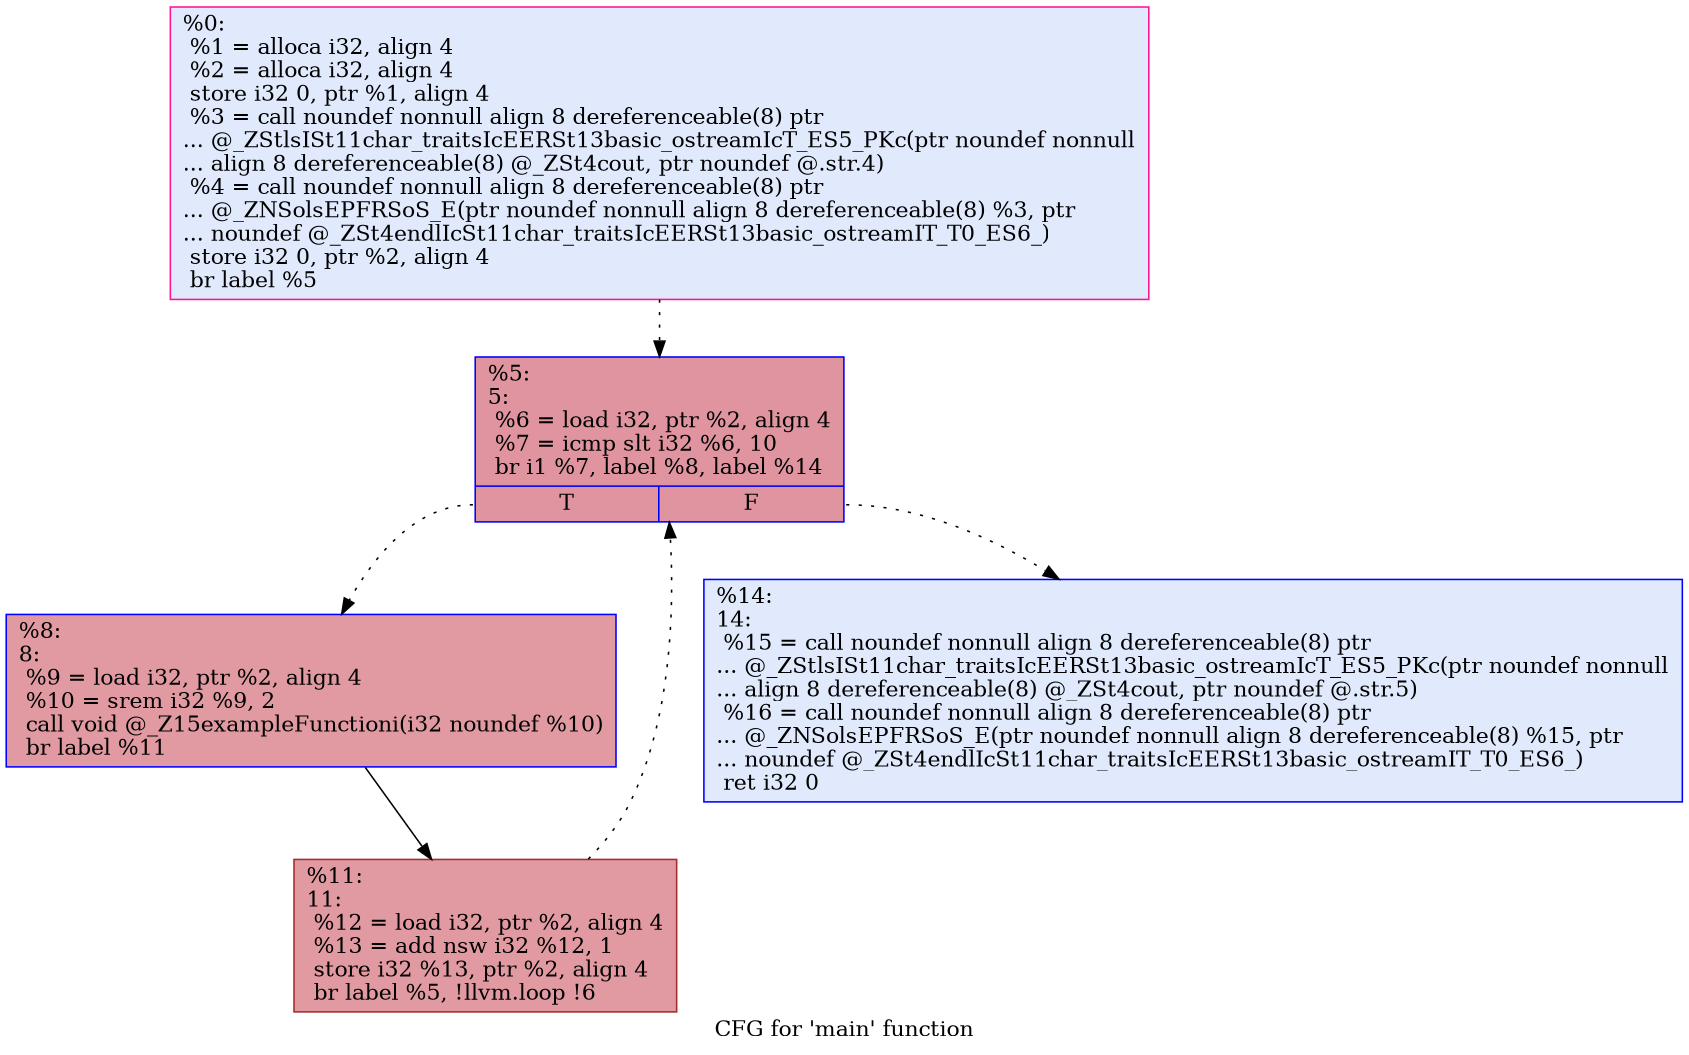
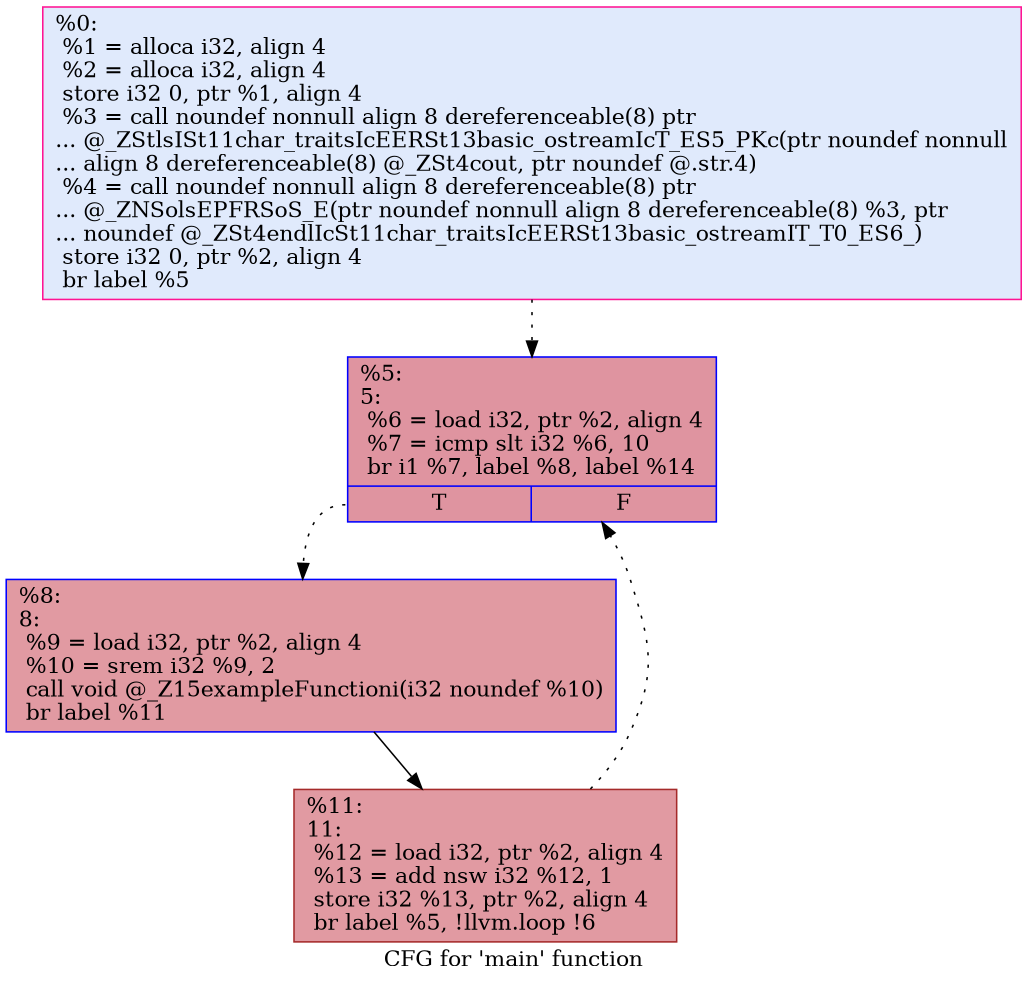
node "%14:": removed
